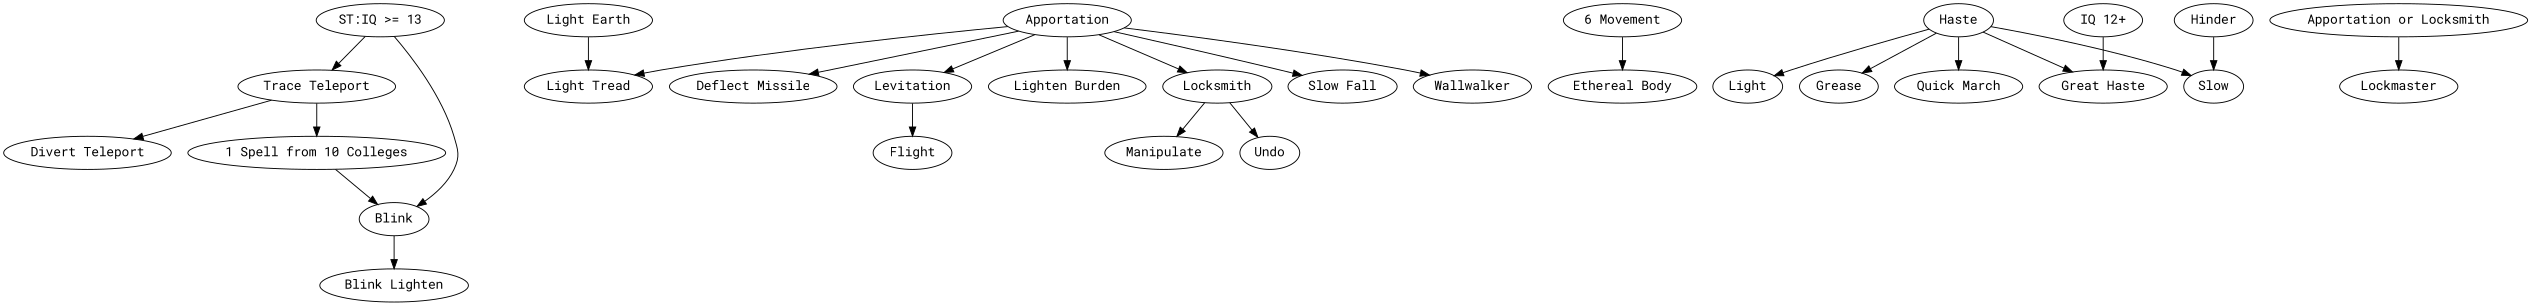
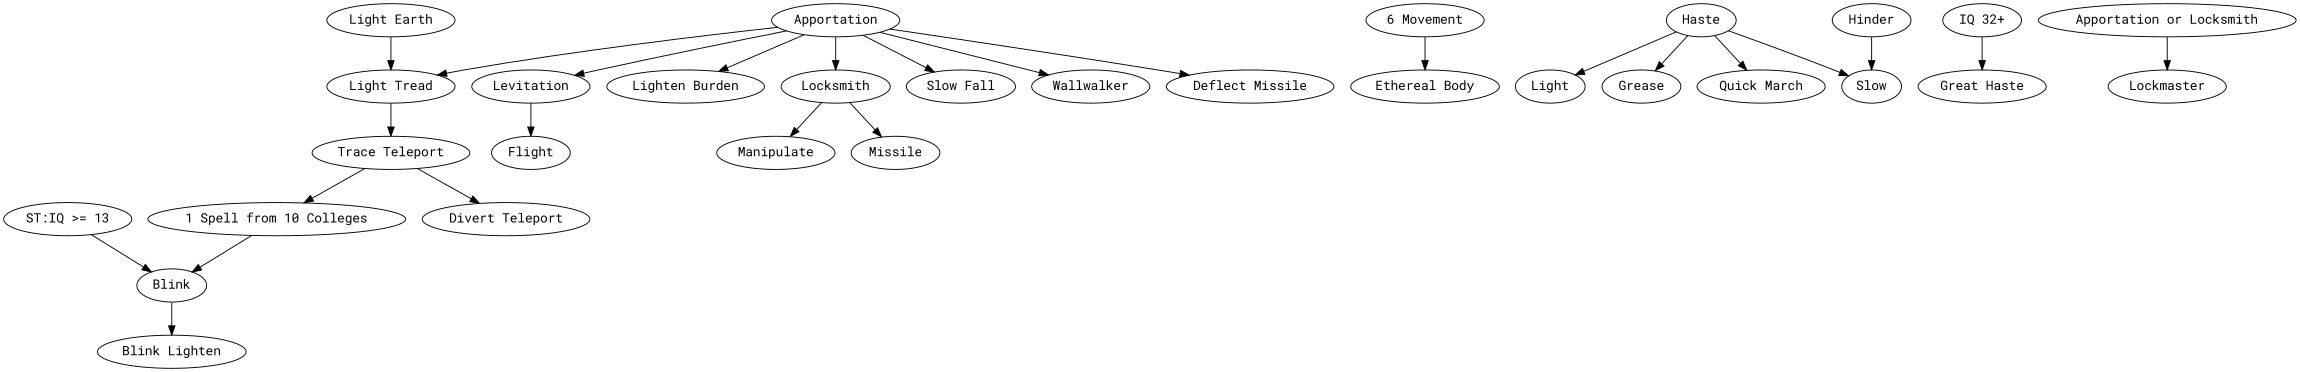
node "IQ 12+": label "IQ 12+" -> "IQ 32+"
edge "ST:IQ >= 13" -> "Trace Teleport": now "Light Tread" -> "Trace Teleport"
edge "Haste" -> "Great Haste": removed
node "Undo": label "Undo" -> "Missile"
